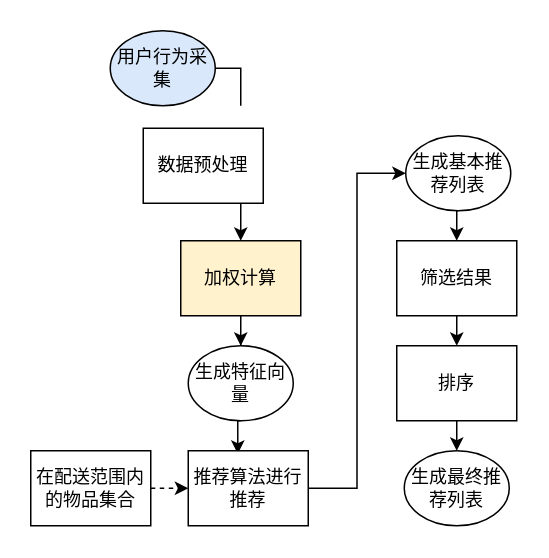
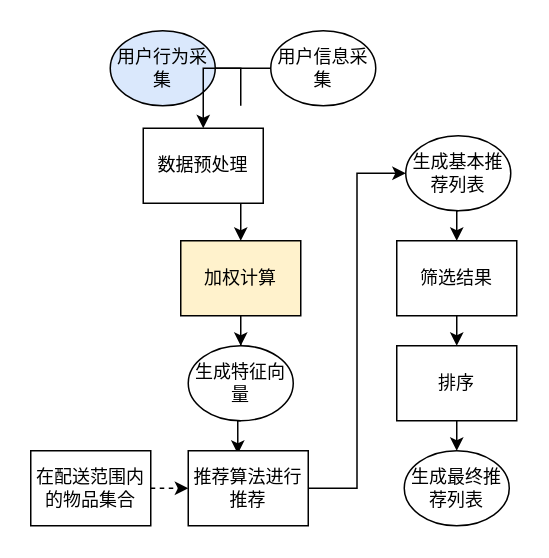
node "用户信息采集": added
edge "用户信息采集" -> "数据预处理": added
